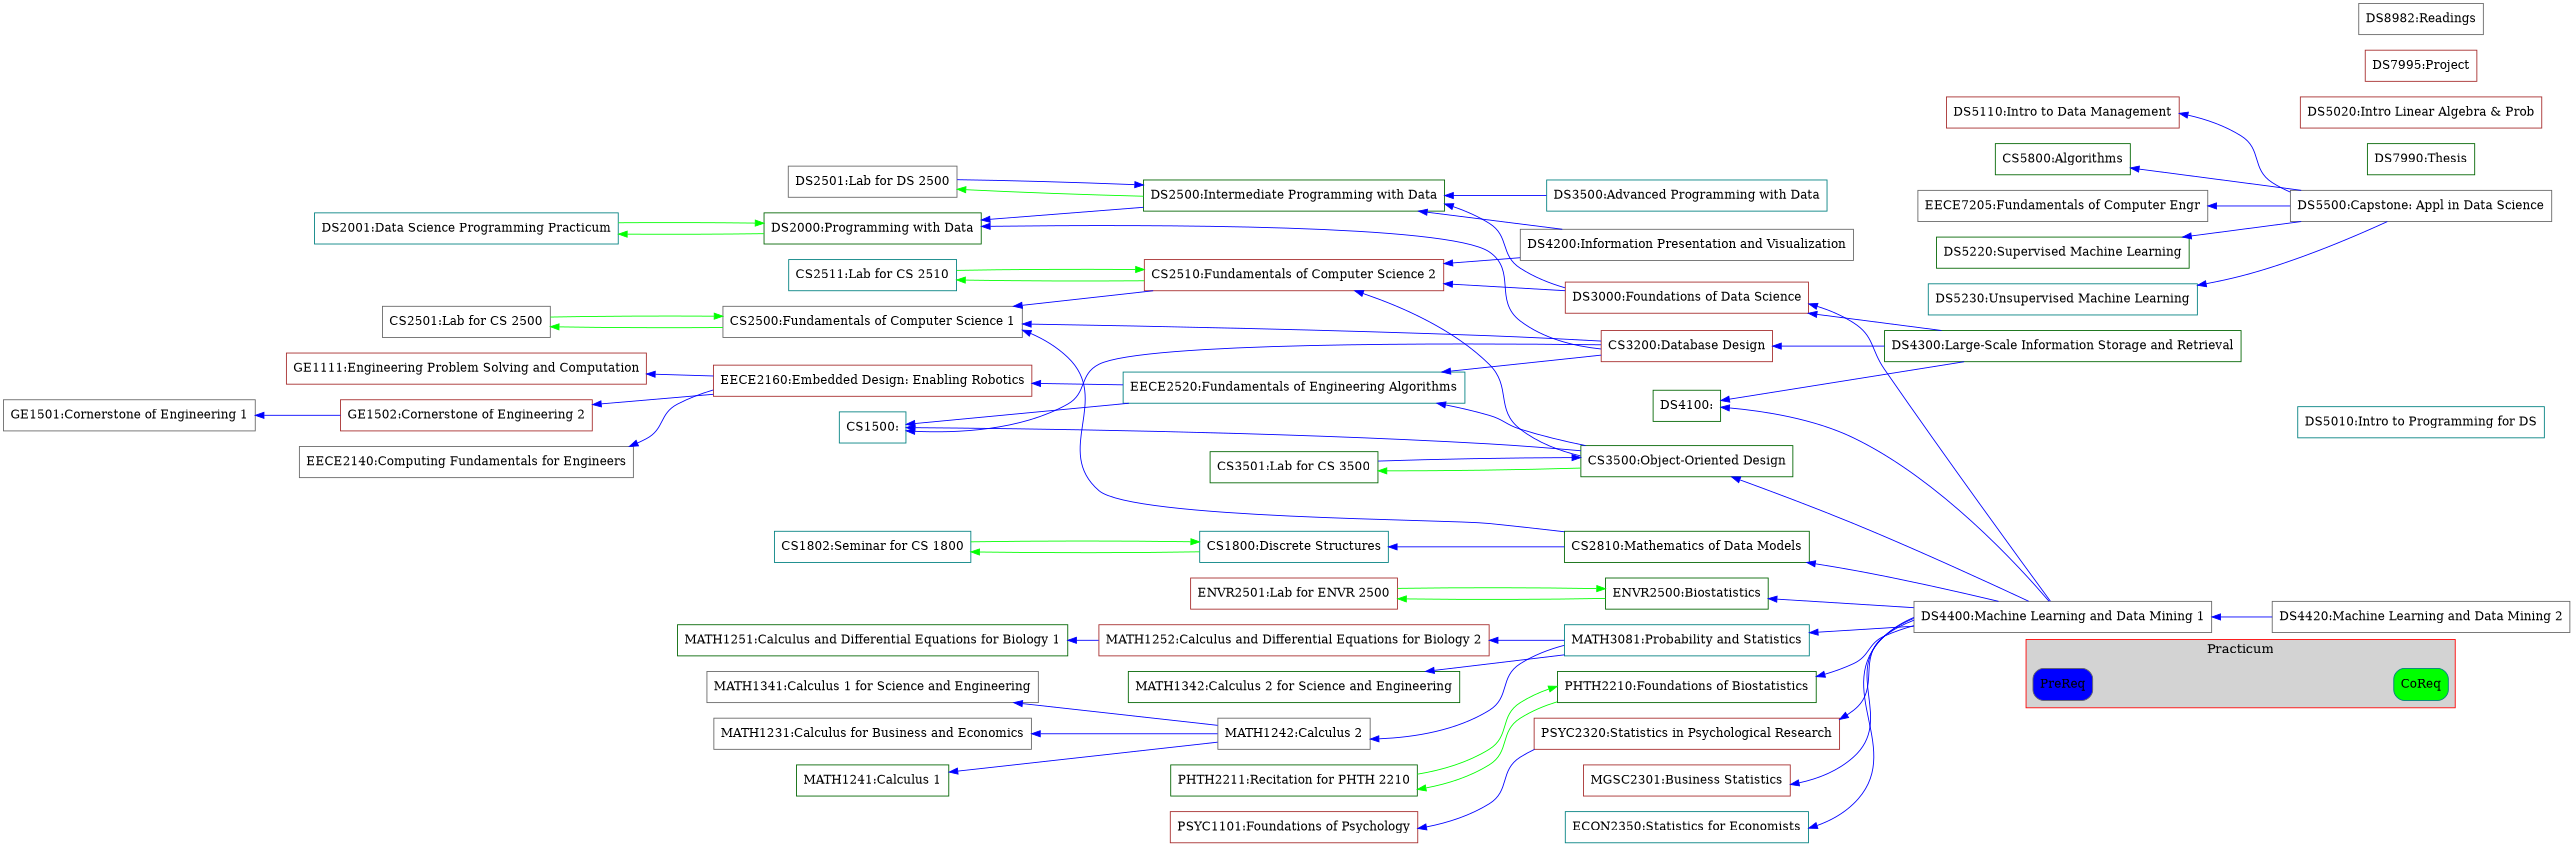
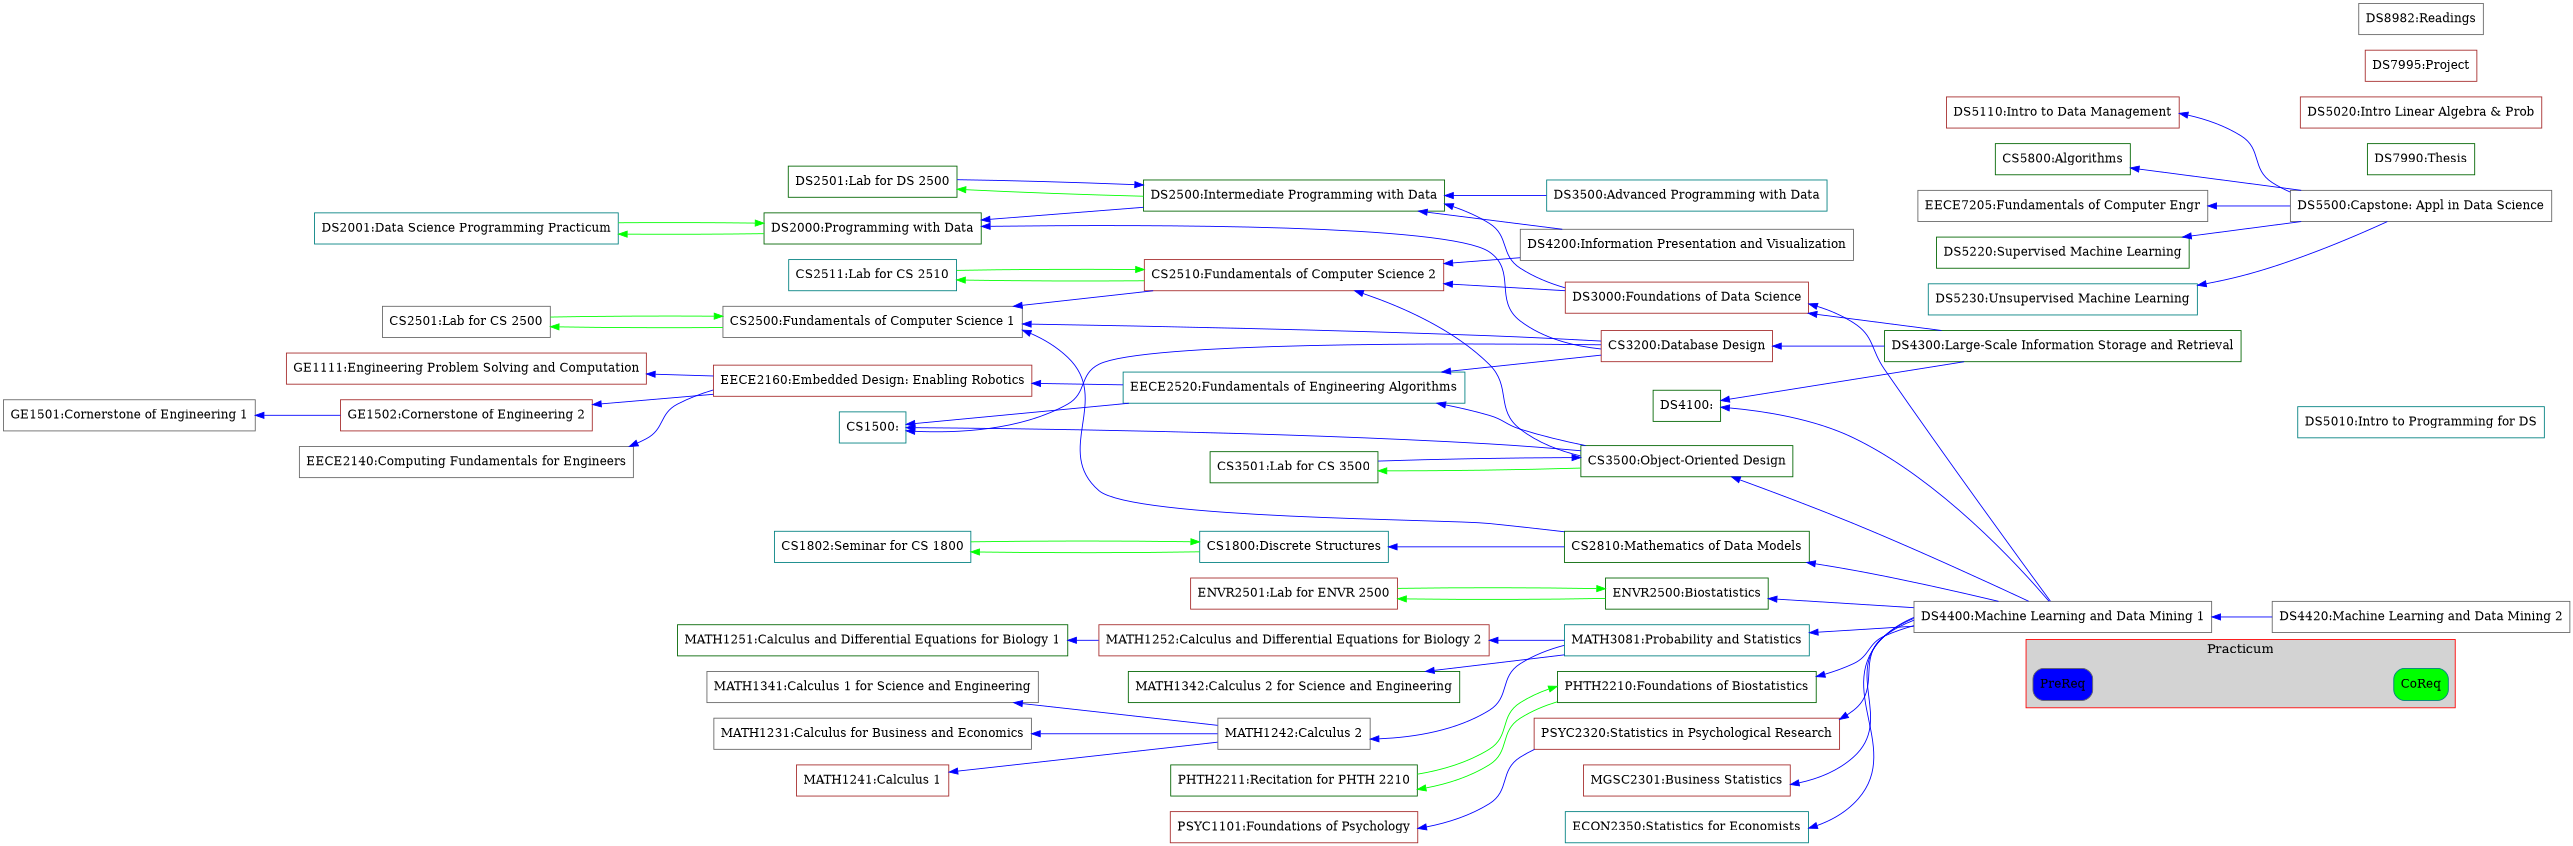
node "DS2501:Lab for DS 2500": color gray40 -> darkgreen
node "MATH1241:Calculus 1": color darkgreen -> brown
